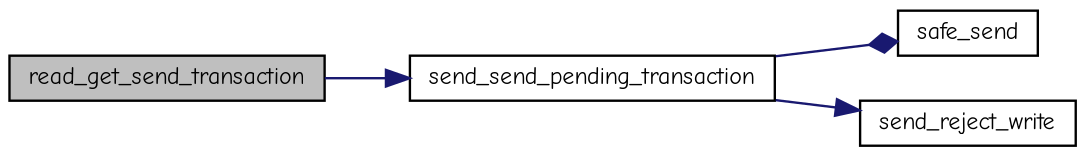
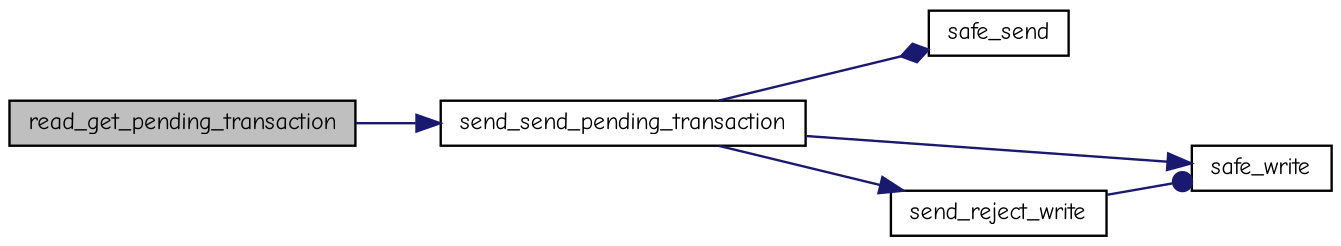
node "read_get_send_transaction": label "read_get_send_transaction" -> "read_get_pending_transaction"
node "safe_write": added
